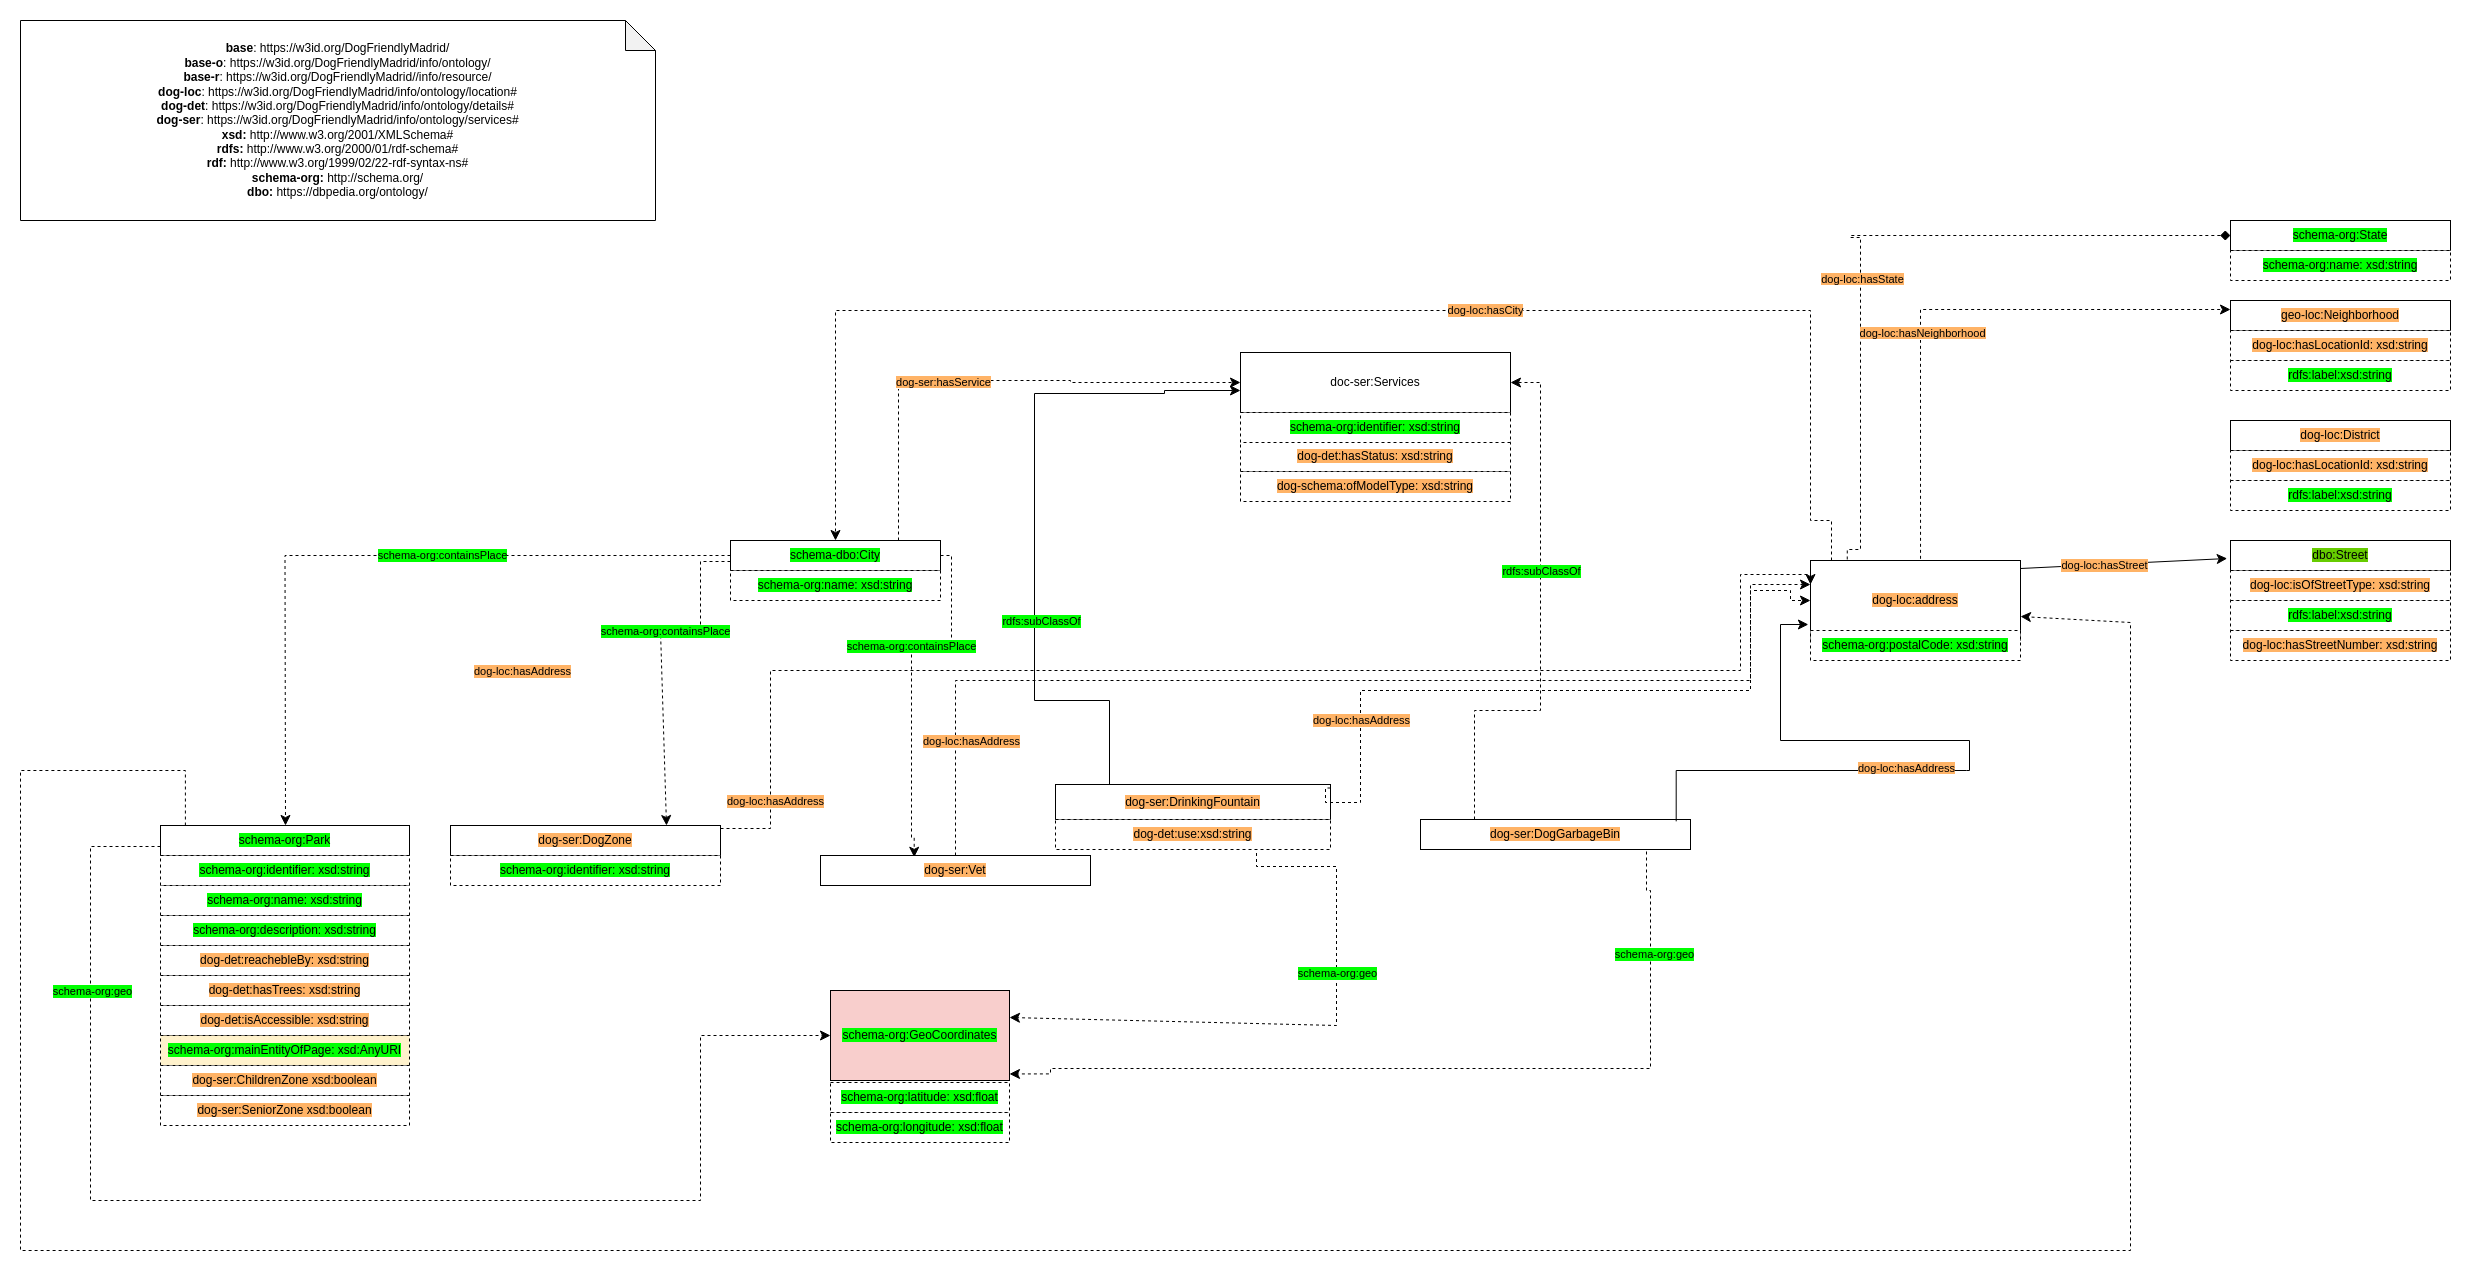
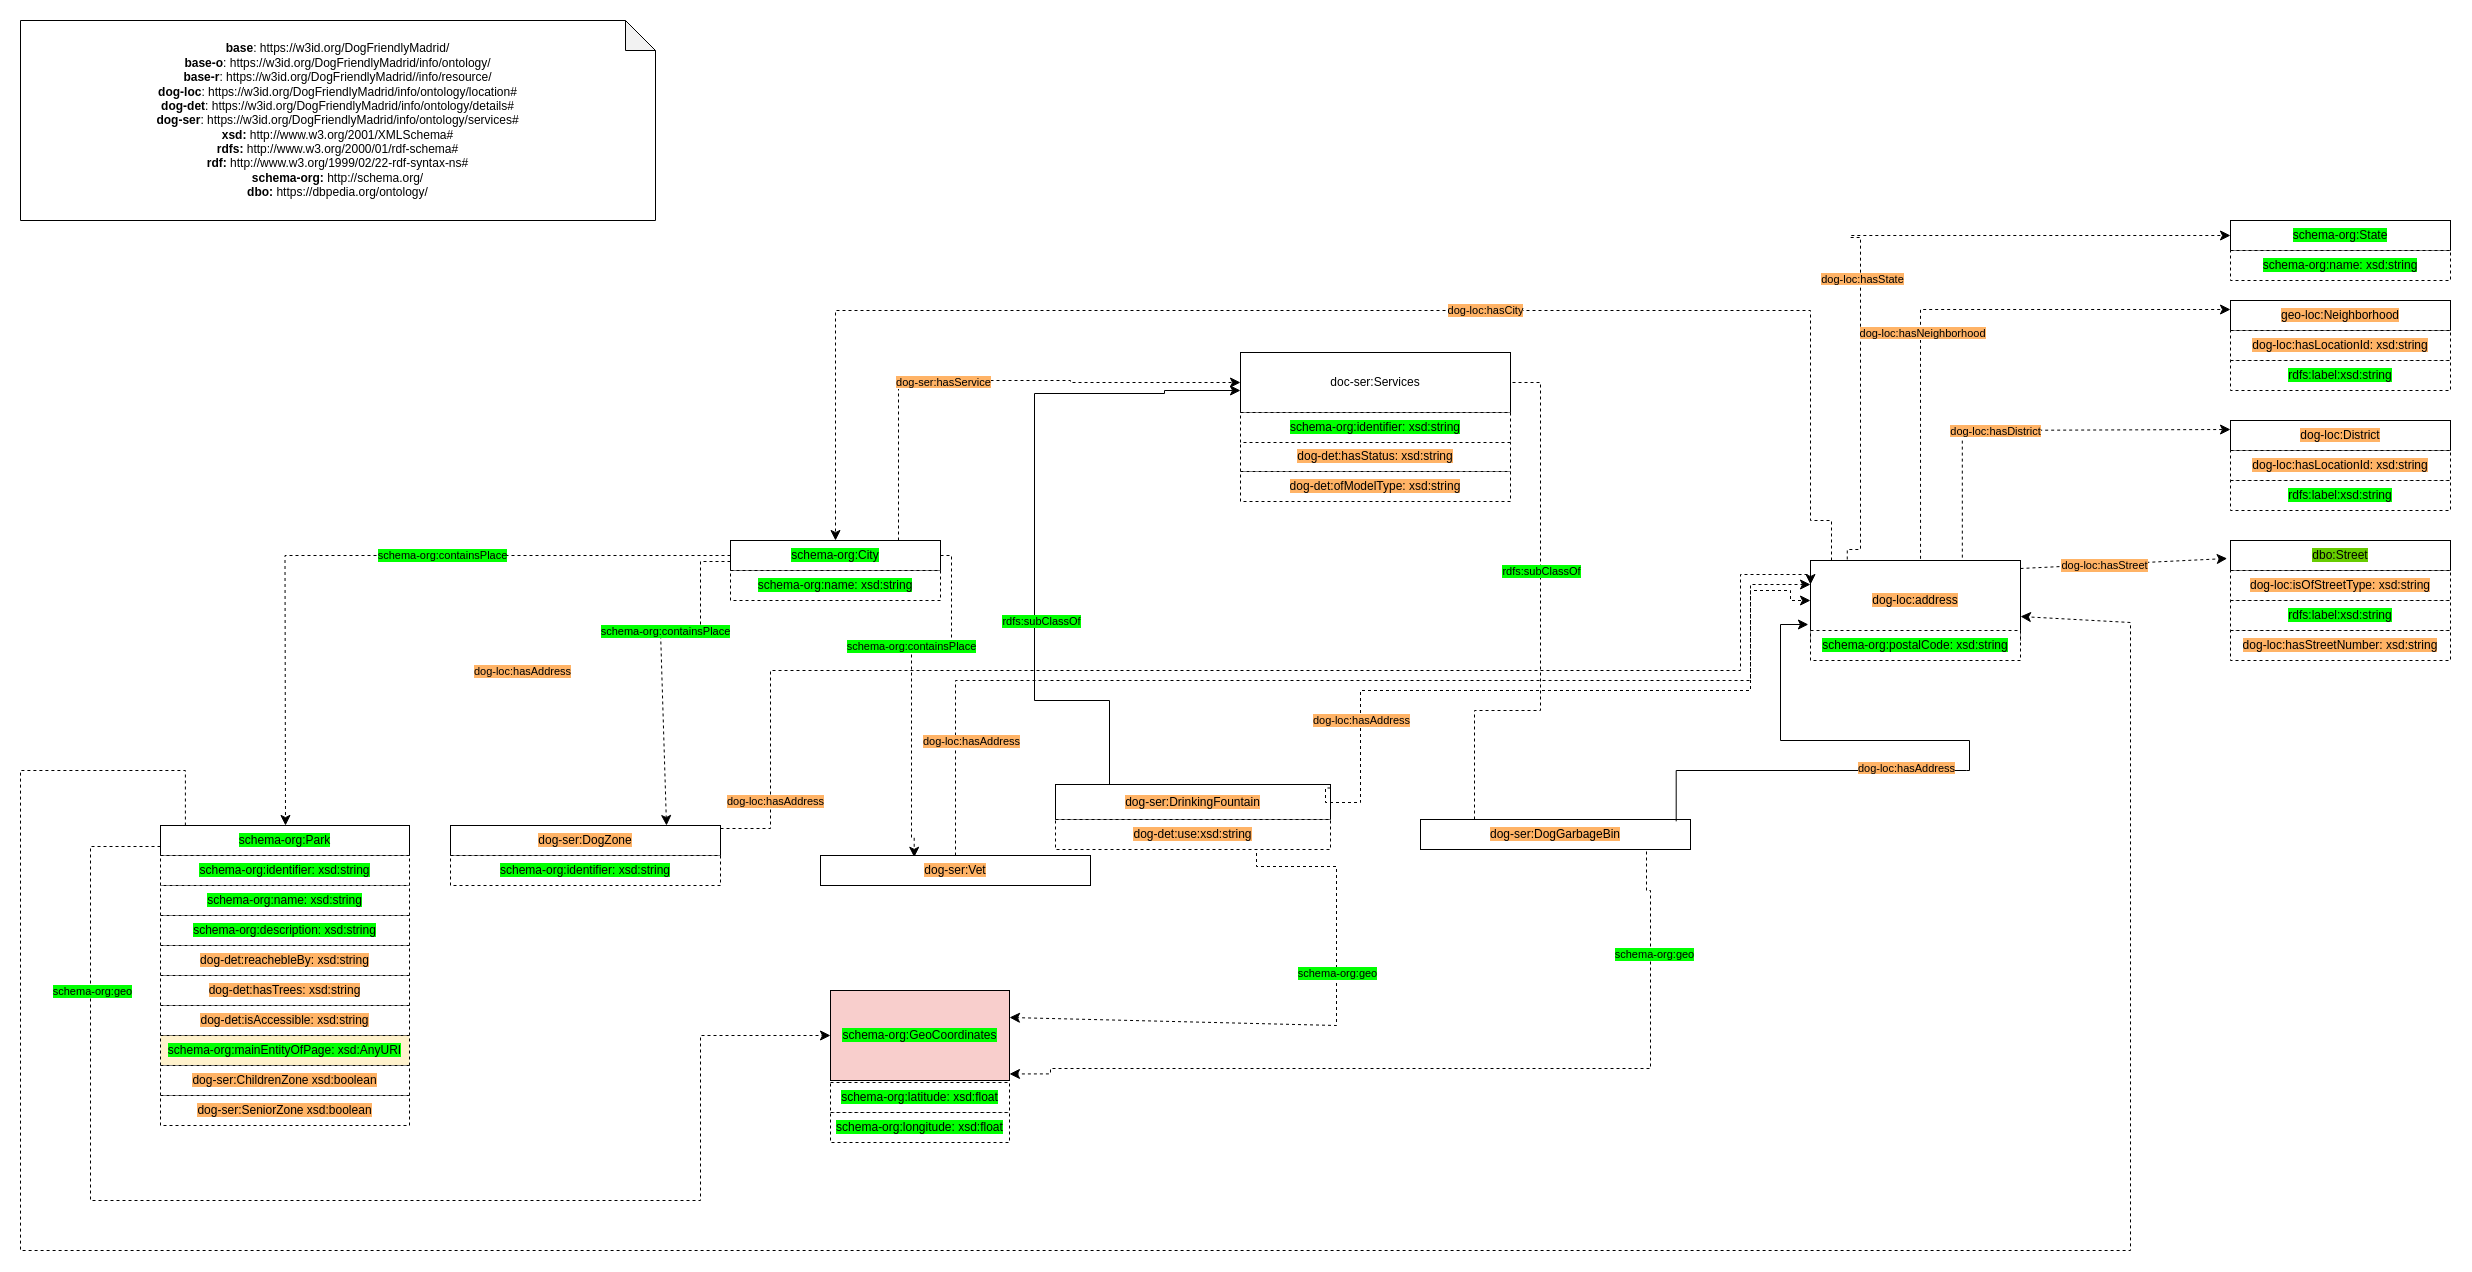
edge "dog-loc:address" -> "schema-org:State": arrowhead diamond -> classic
edge "dog-ser:DogGarbageBin" -> "doc-ser:Services": arrowhead classic -> none
edge "dog-loc:address" -> "dog-loc:District": added, label "dog-loc:hasDistrict"
node "dog-schema:ofModelType: xsd:string": label "dog-schema:ofModelType: xsd:string" -> "dog-det:ofModelType: xsd:string"
node "schema-dbo:City": label "schema-dbo:City" -> "schema-org:City"
edge "dog-loc:address" -> "dbo:Street": style solid -> dashed
